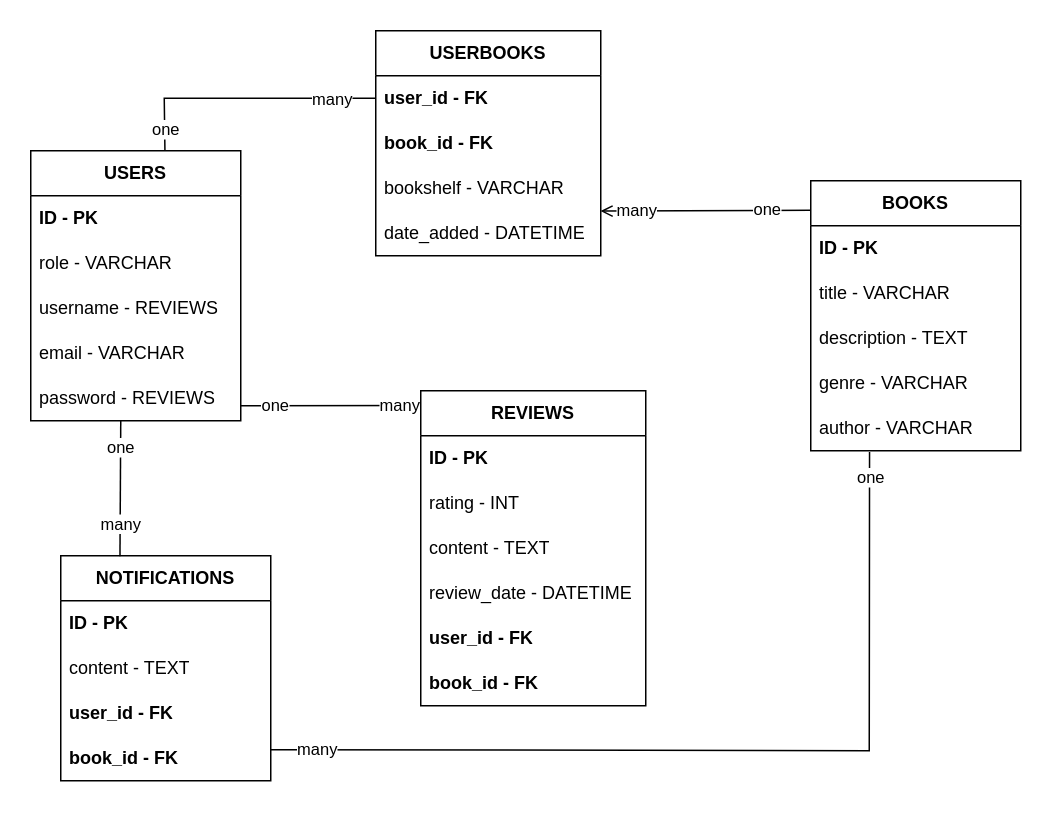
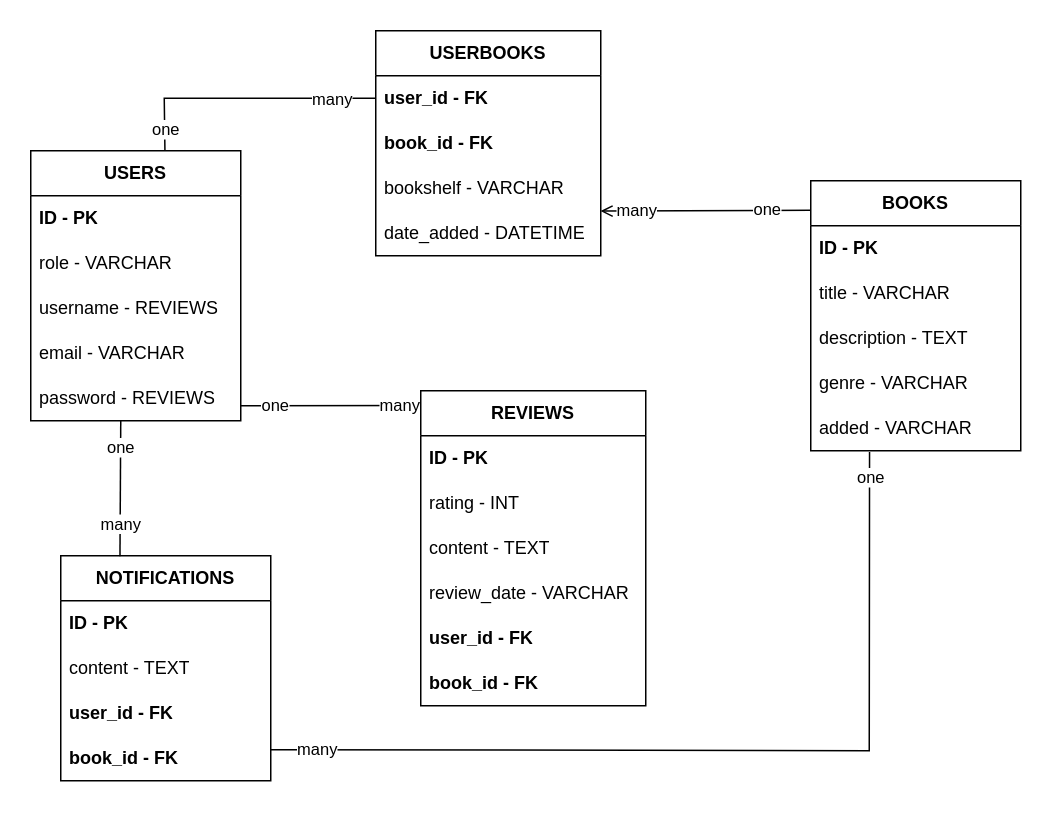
node "author - VARCHAR": label "author - VARCHAR" -> "added - VARCHAR"
node "review_date - DATETIME": label "review_date - DATETIME" -> "review_date - VARCHAR"
